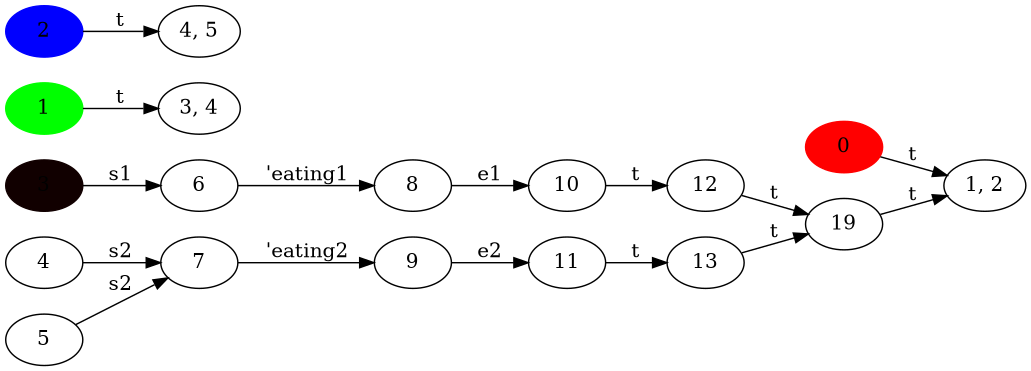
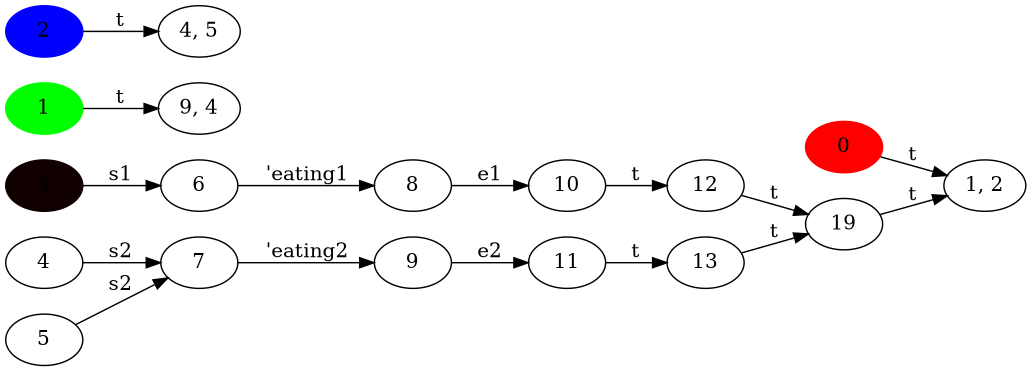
node "3, 4": label "3, 4" -> "9, 4"
